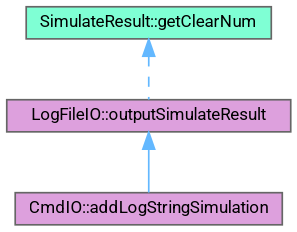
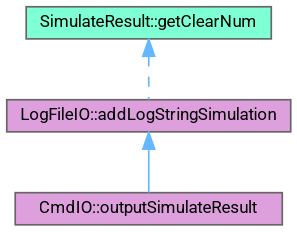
node "LogFileIO::outputSimulateResult": label "LogFileIO::outputSimulateResult" -> "LogFileIO::addLogStringSimulation"
node "CmdIO::addLogStringSimulation": label "CmdIO::addLogStringSimulation" -> "CmdIO::outputSimulateResult"
